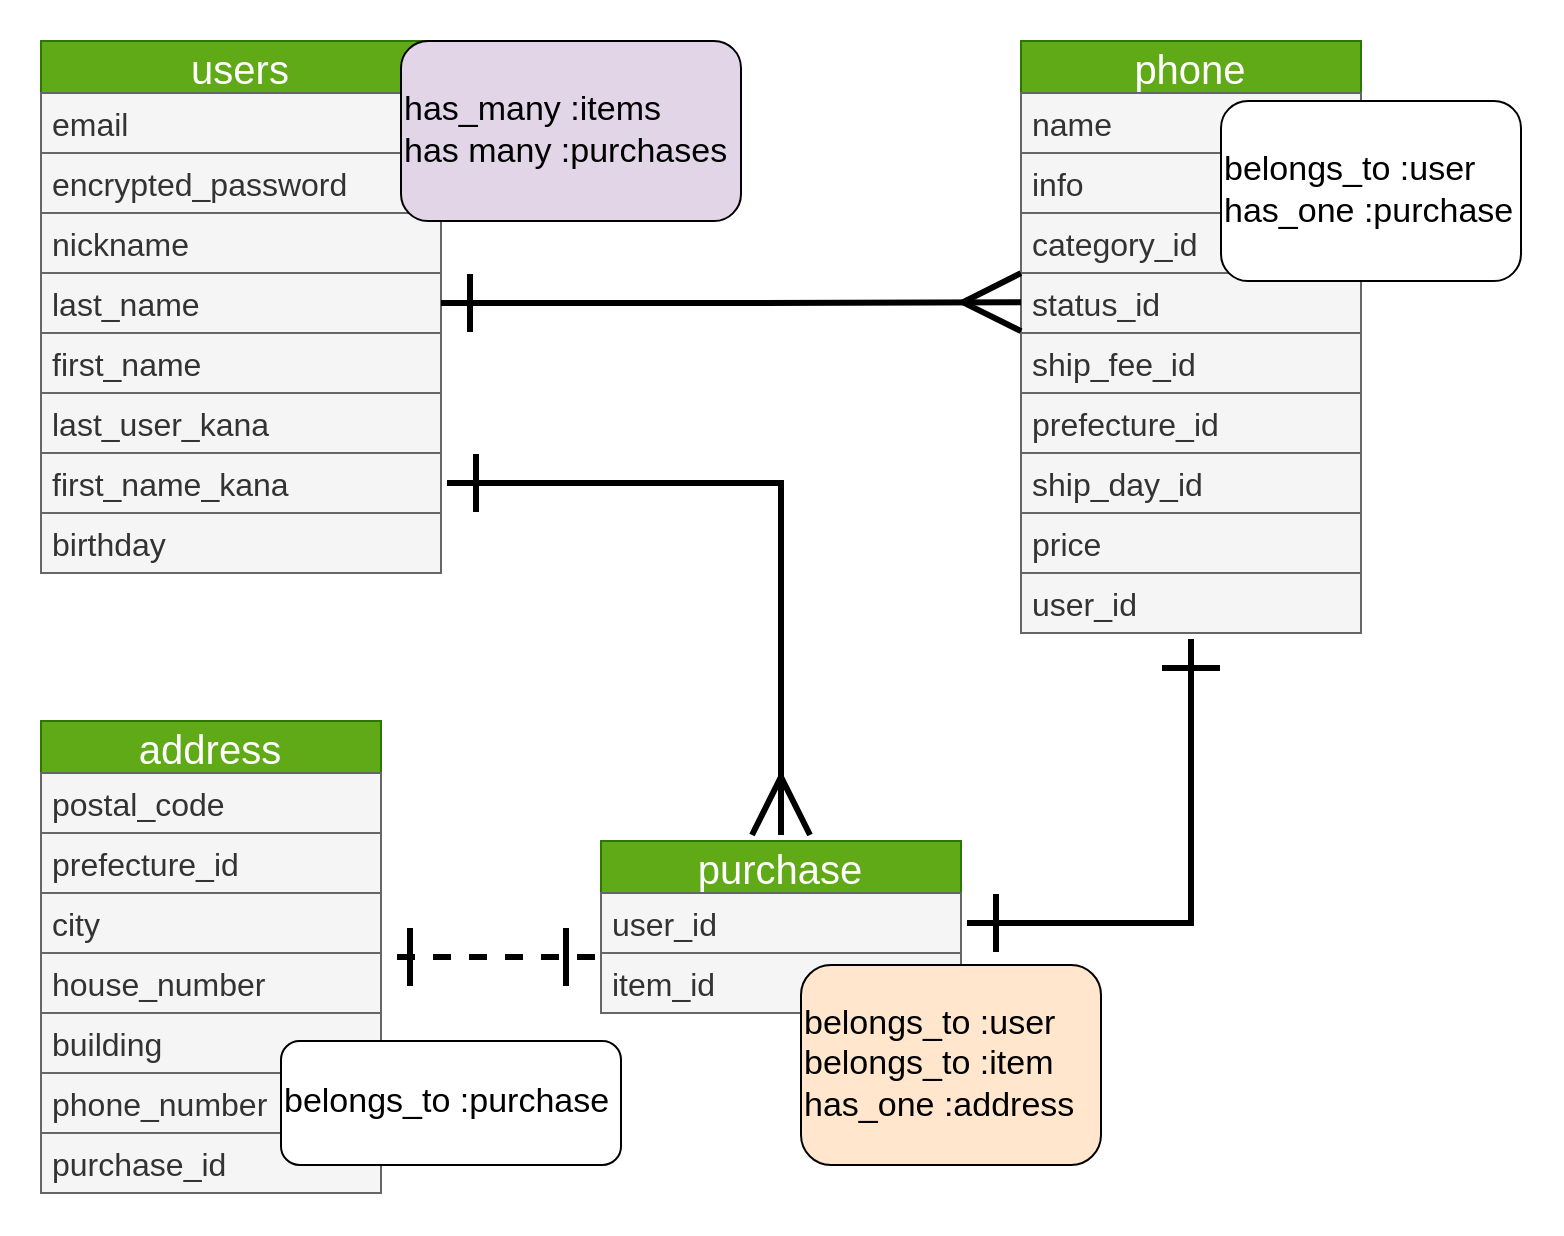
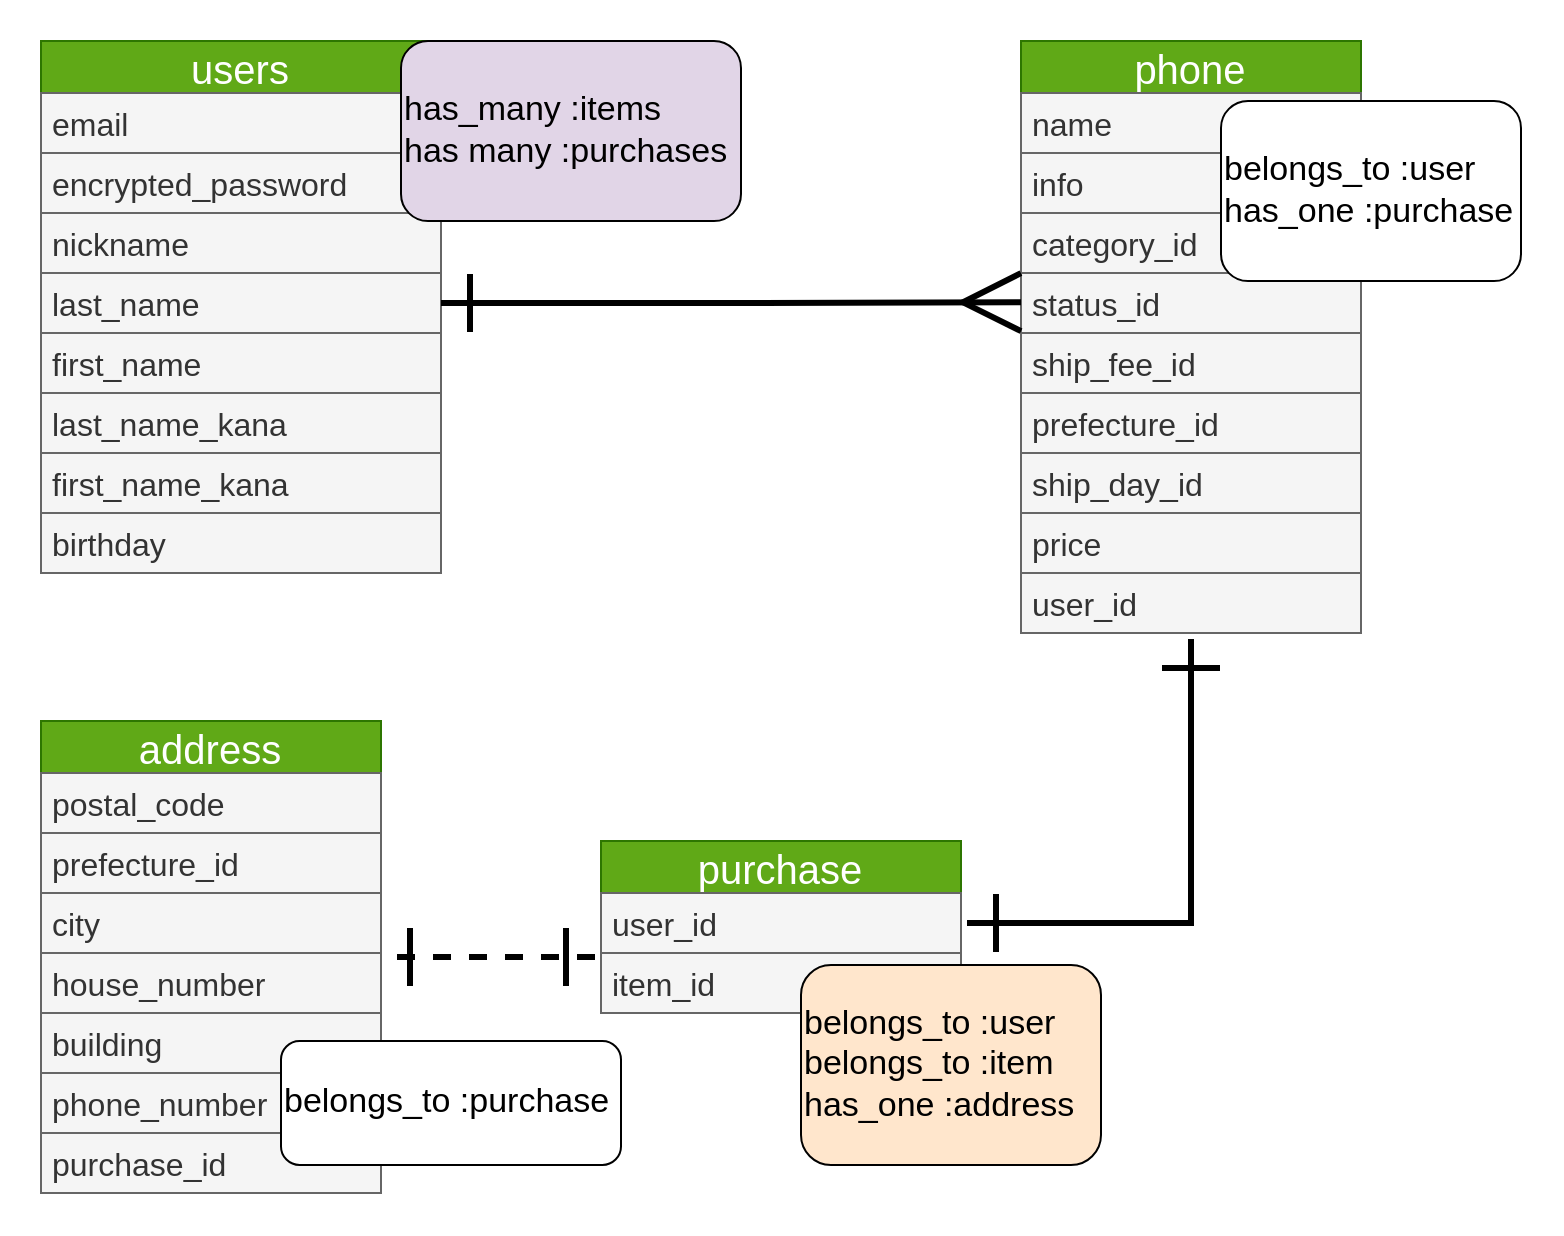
node "last_user_kana": label "last_user_kana" -> "last_name_kana"
edge "first_name_kana" -- "purchase": removed
